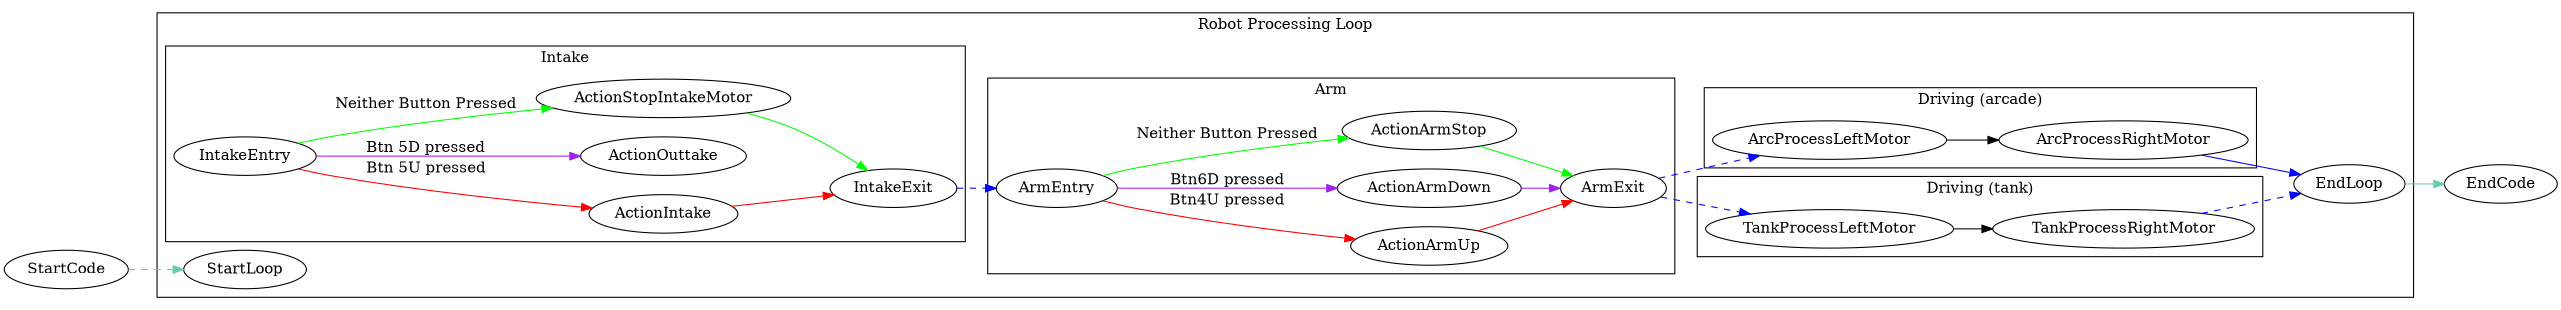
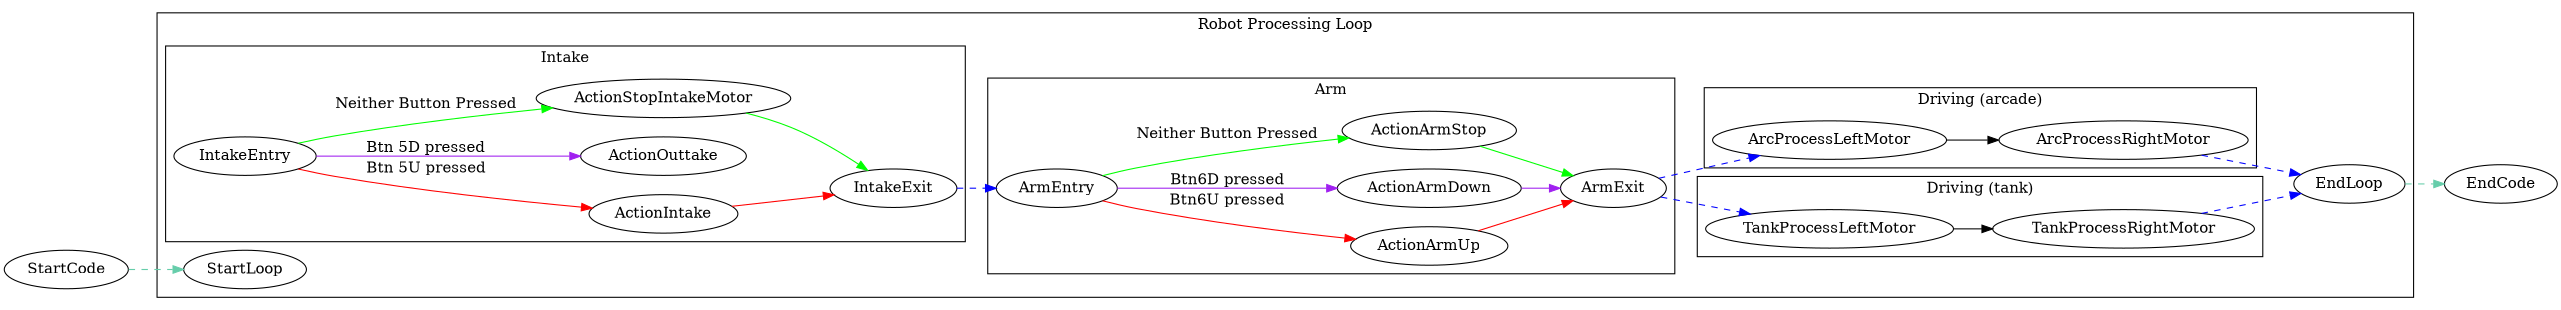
edge "ArcProcessRightMotor" -> "EndLoop": style solid -> dashed
edge "EndLoop" -> "EndCode": style solid -> dashed
edge "ArmEntry" -> "ActionArmUp": label "Btn4U pressed" -> "Btn6U pressed"
